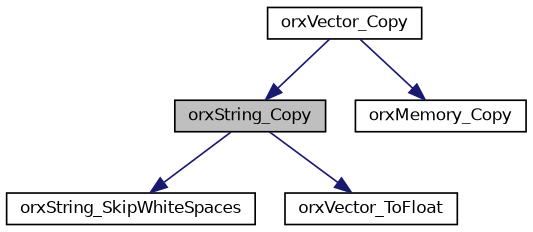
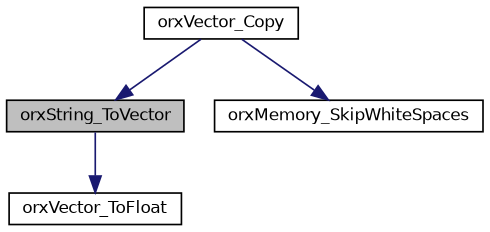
node "orxString_Copy": label "orxString_Copy" -> "orxString_ToVector"
node "orxMemory_Copy": label "orxMemory_Copy" -> "orxMemory_SkipWhiteSpaces"
node "orxString_SkipWhiteSpaces": removed
